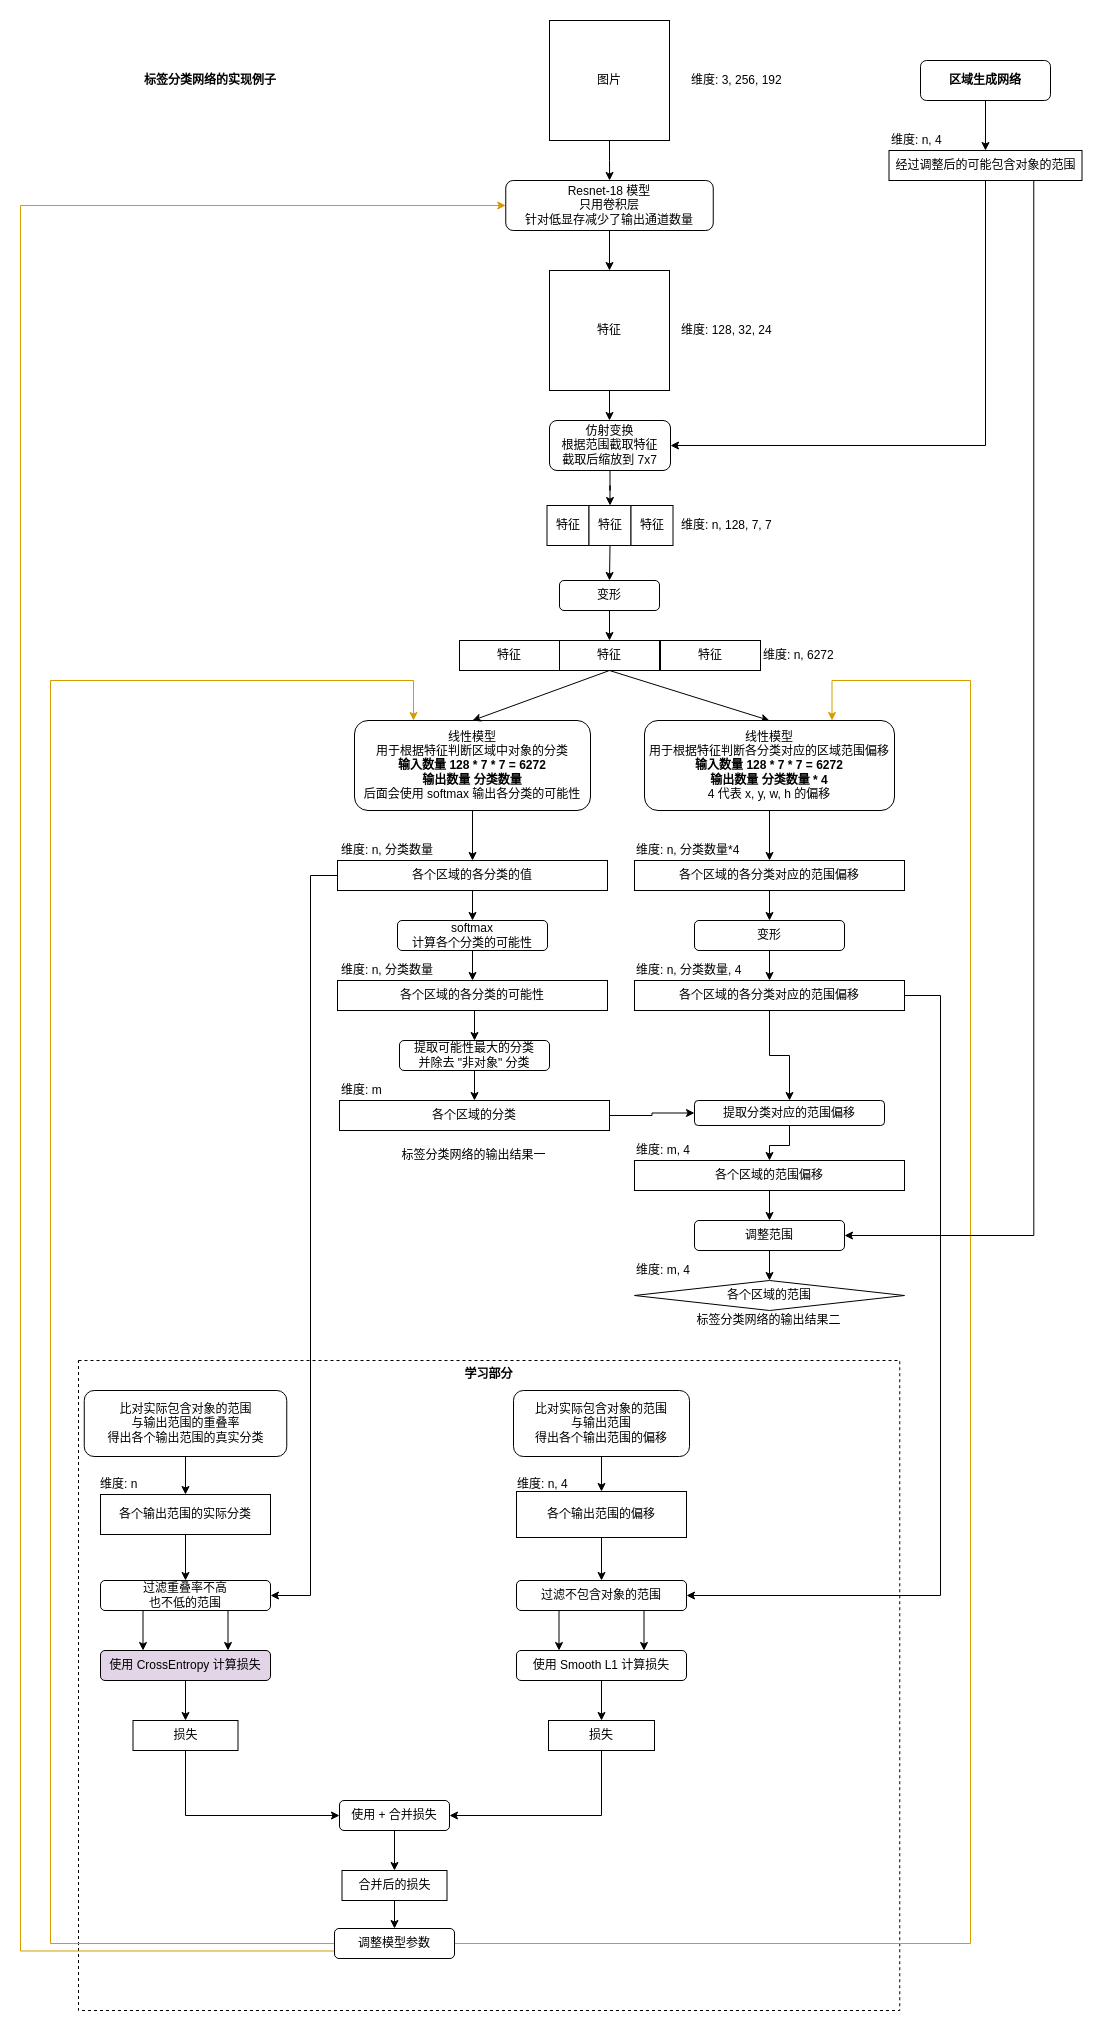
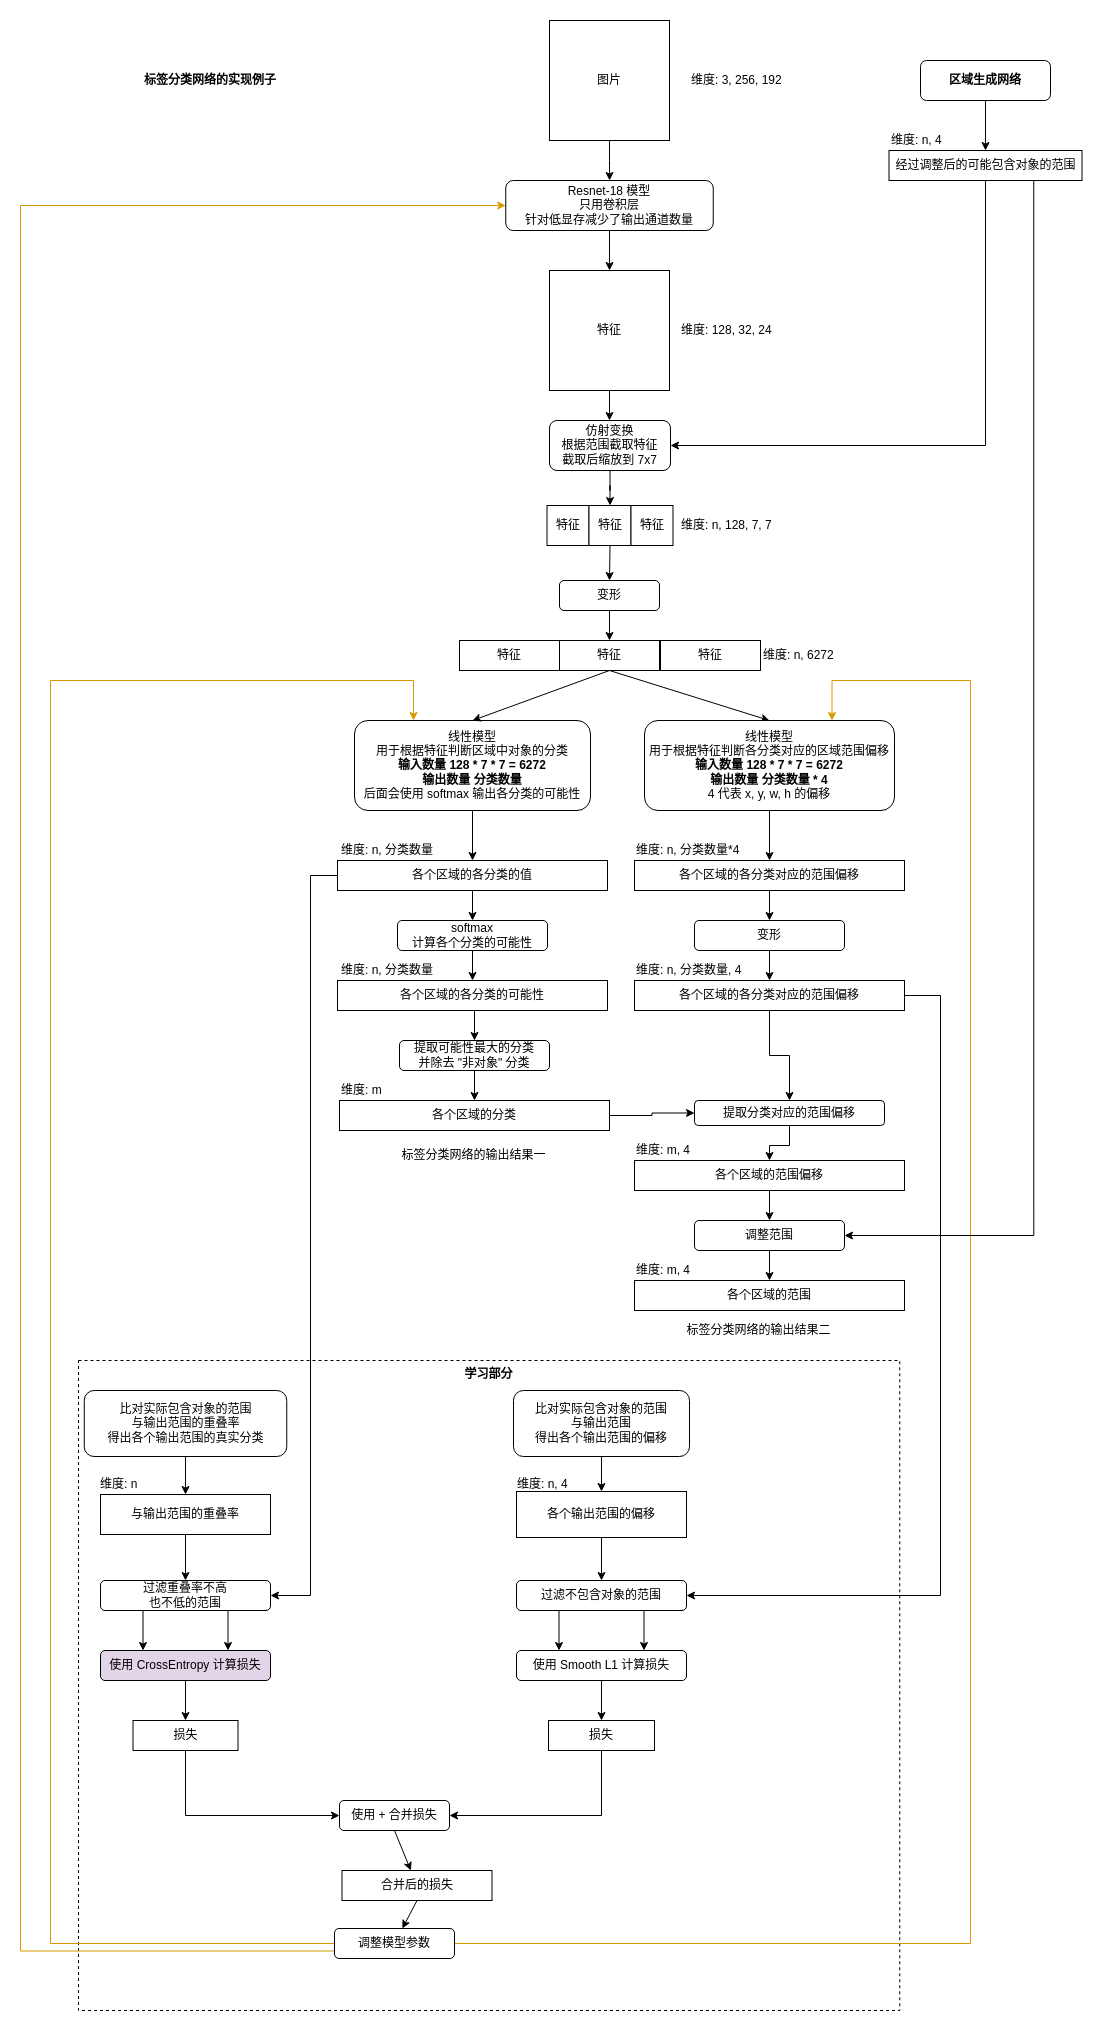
node "各个区域的范围": shape diamond -> rectangle
node "标签分类网络的输出结果二": moved (769, 1321) -> (759, 1331)
node "各个输出范围的实际分类": label "各个输出范围的实际分类" -> "与输出范围的重叠率"
node "合并后的损失": size 105x30 -> 150x30
